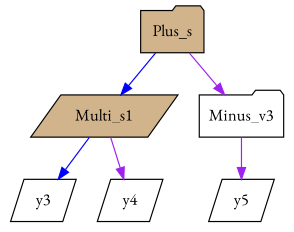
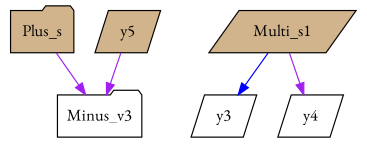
edge "Plus_s" -> "Multi_s1": removed
edge "Minus_v3" -> "y5": reversed
node "y5": fillcolor white -> tan
